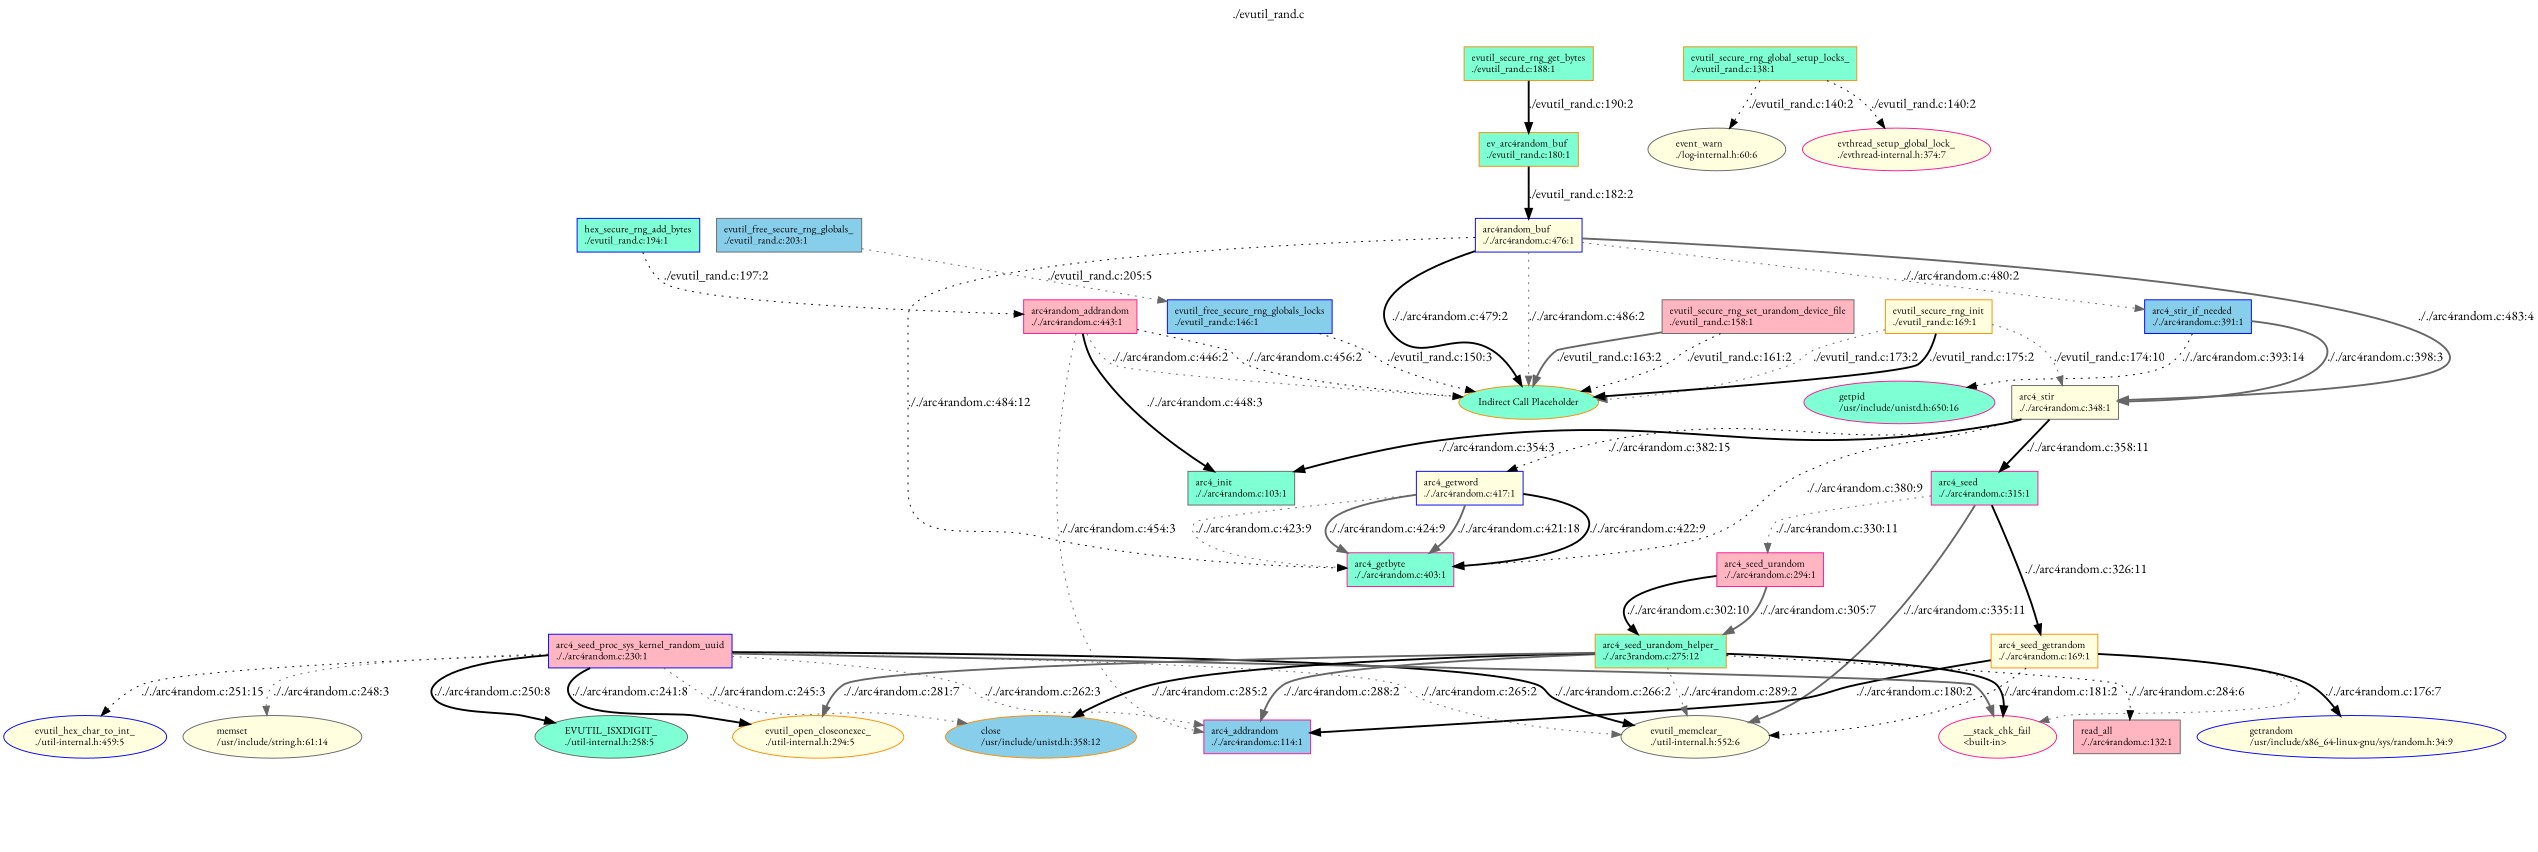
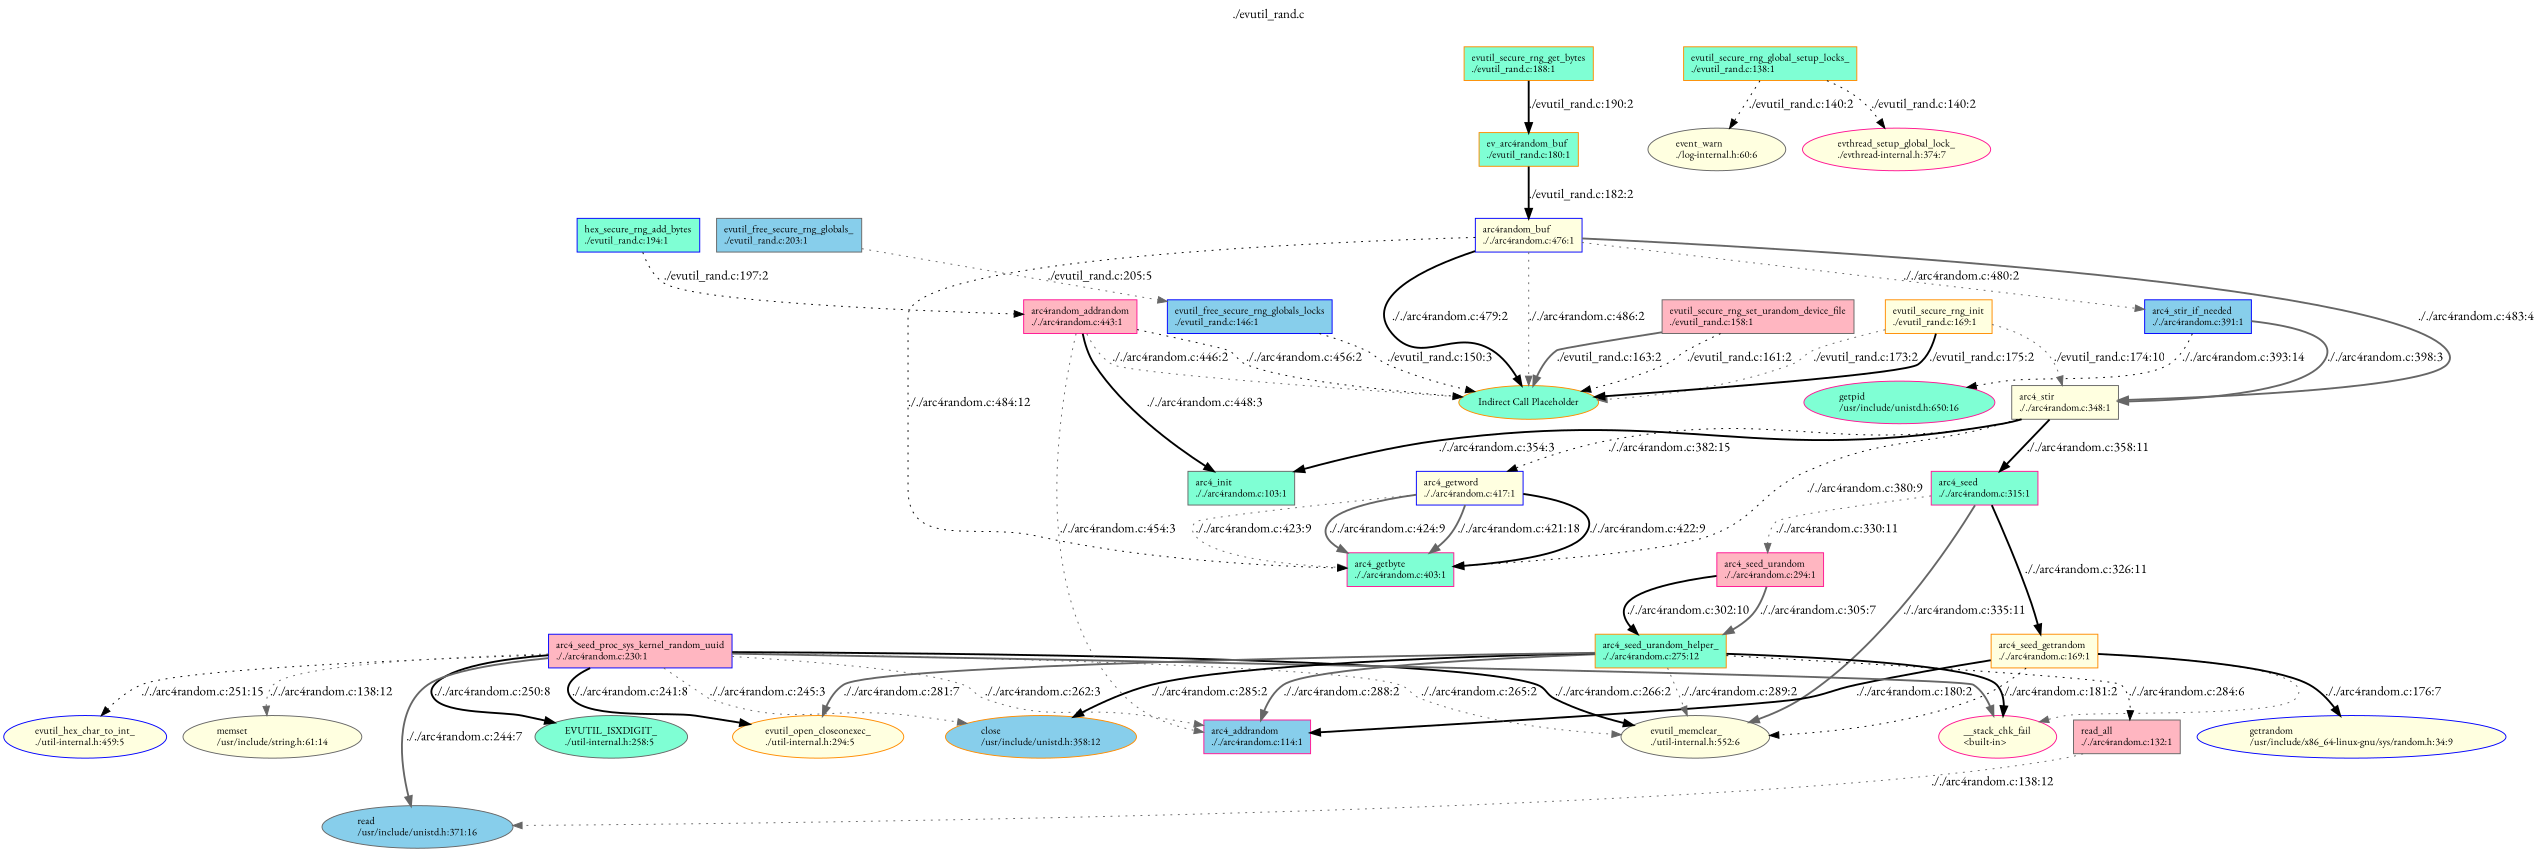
node "arc4_seed_urandom_helper_ ././arc3random.c:275:12": label "arc4_seed_urandom_helper_ ././arc3random.c:275:12" -> "arc4_seed_urandom_helper_ ././arc4random.c:275:12"
edge "arc4_seed_proc_sys_kernel_random_uuid ././arc4random.c:230:1" -> "memset /usr/include/string.h:61:14": label "././arc4random.c:248:3" -> "././arc4random.c:138:12"
node "read /usr/include/unistd.h:371:16": added
